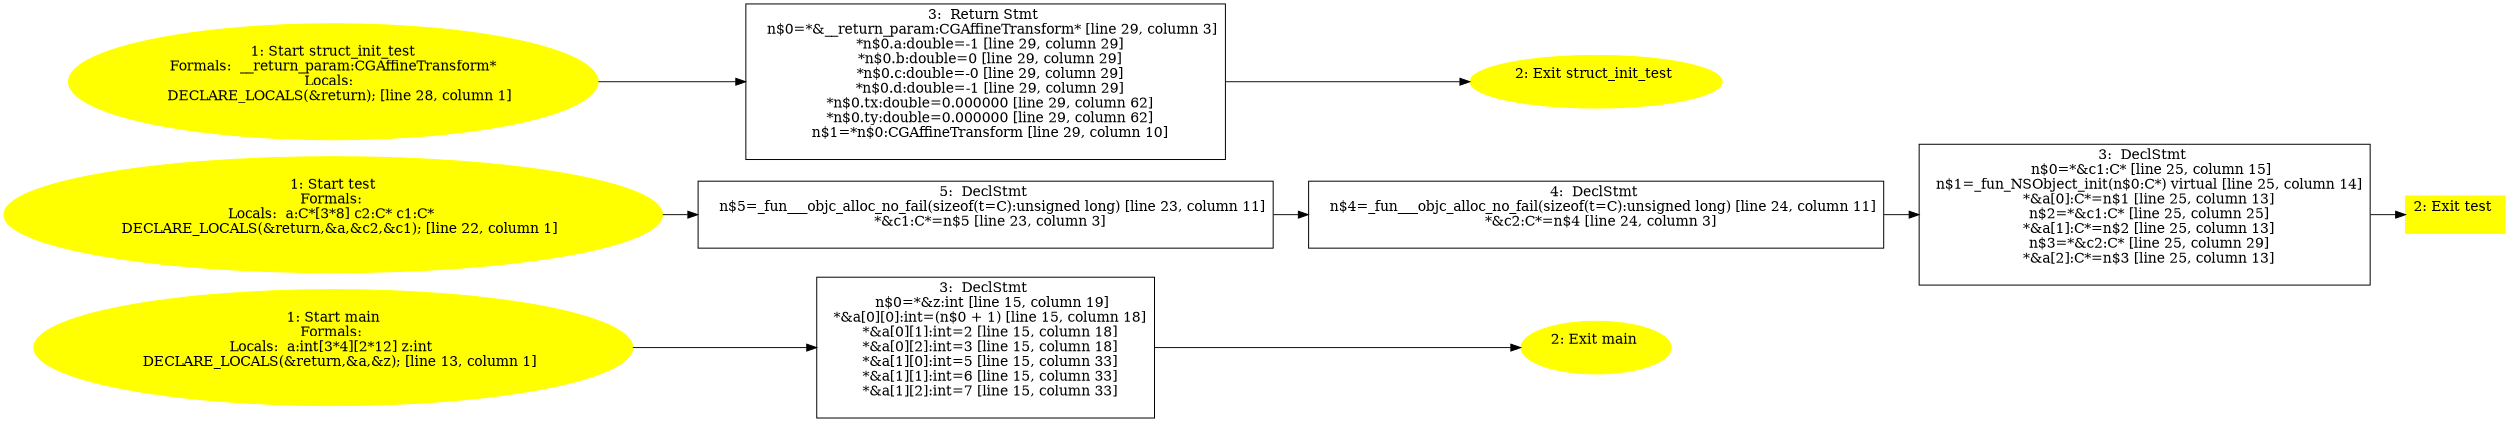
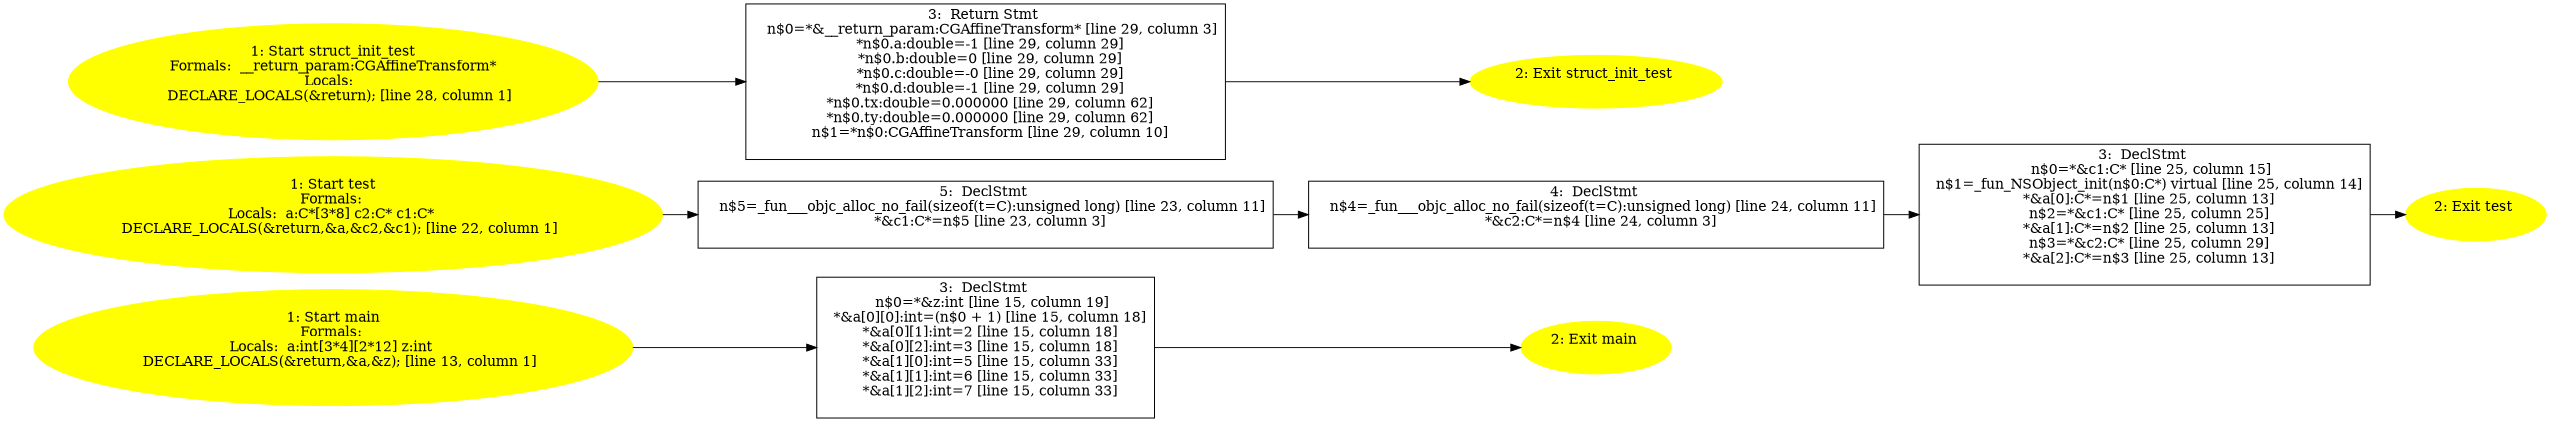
node "2: Exit test": shape box -> ellipse
